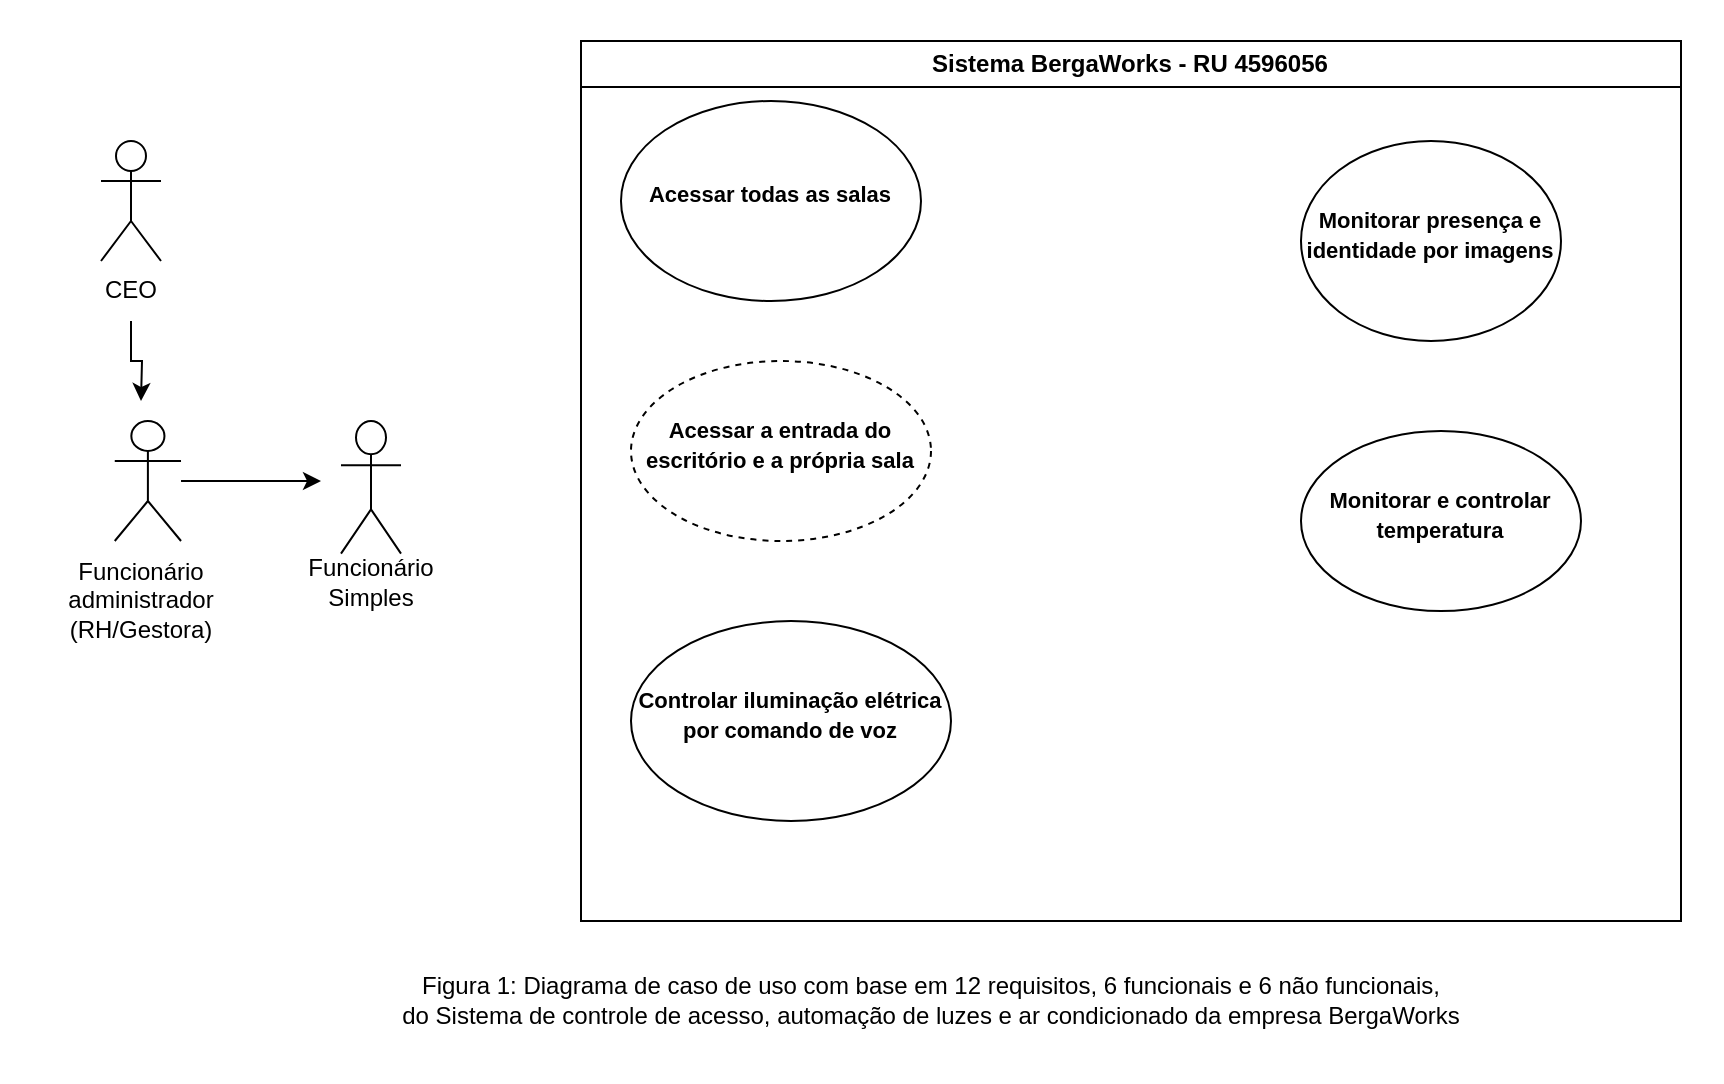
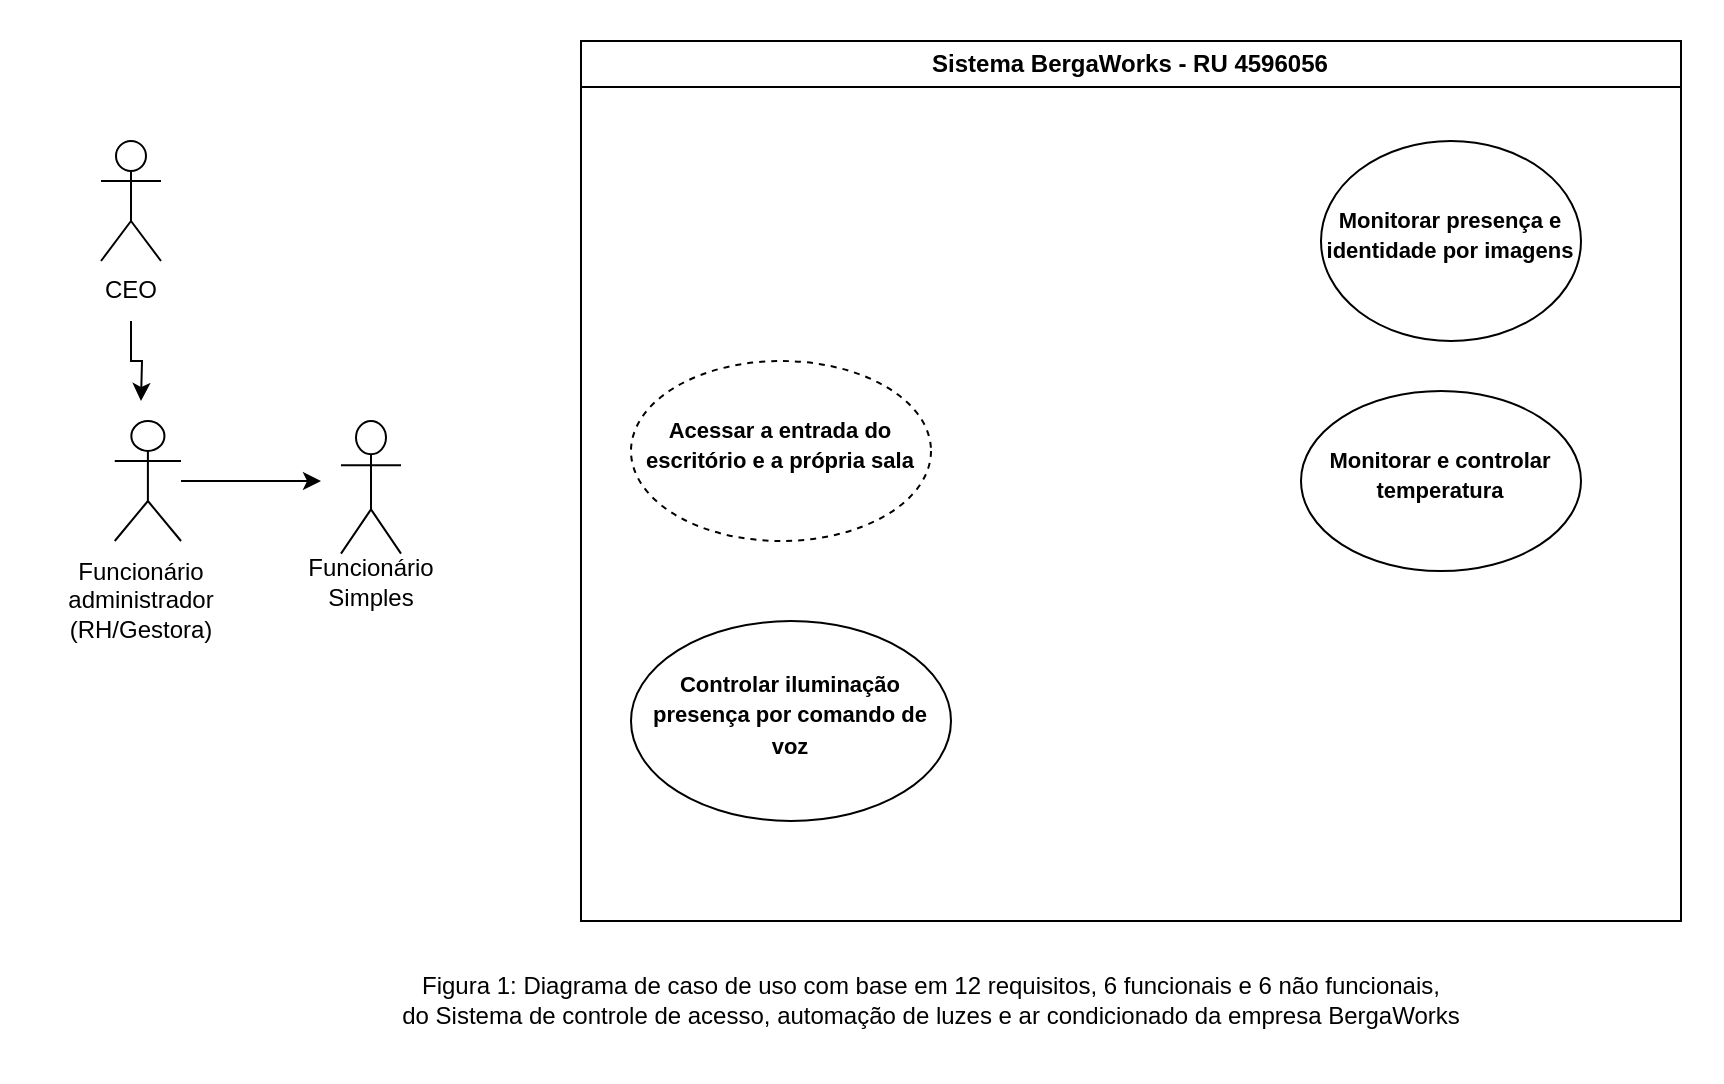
node "Acessar todas as salas": removed
node "Monitorar presença e identidade por imagens": moved (1431, 241) -> (1451, 241)
node "Monitorar e controlar temperatura": moved (1441, 521) -> (1441, 481)
node "Controlar iluminação elétrica por comando de voz": label "Controlar iluminação elétrica por comando de voz" -> "Controlar iluminação presença por comando de voz"
